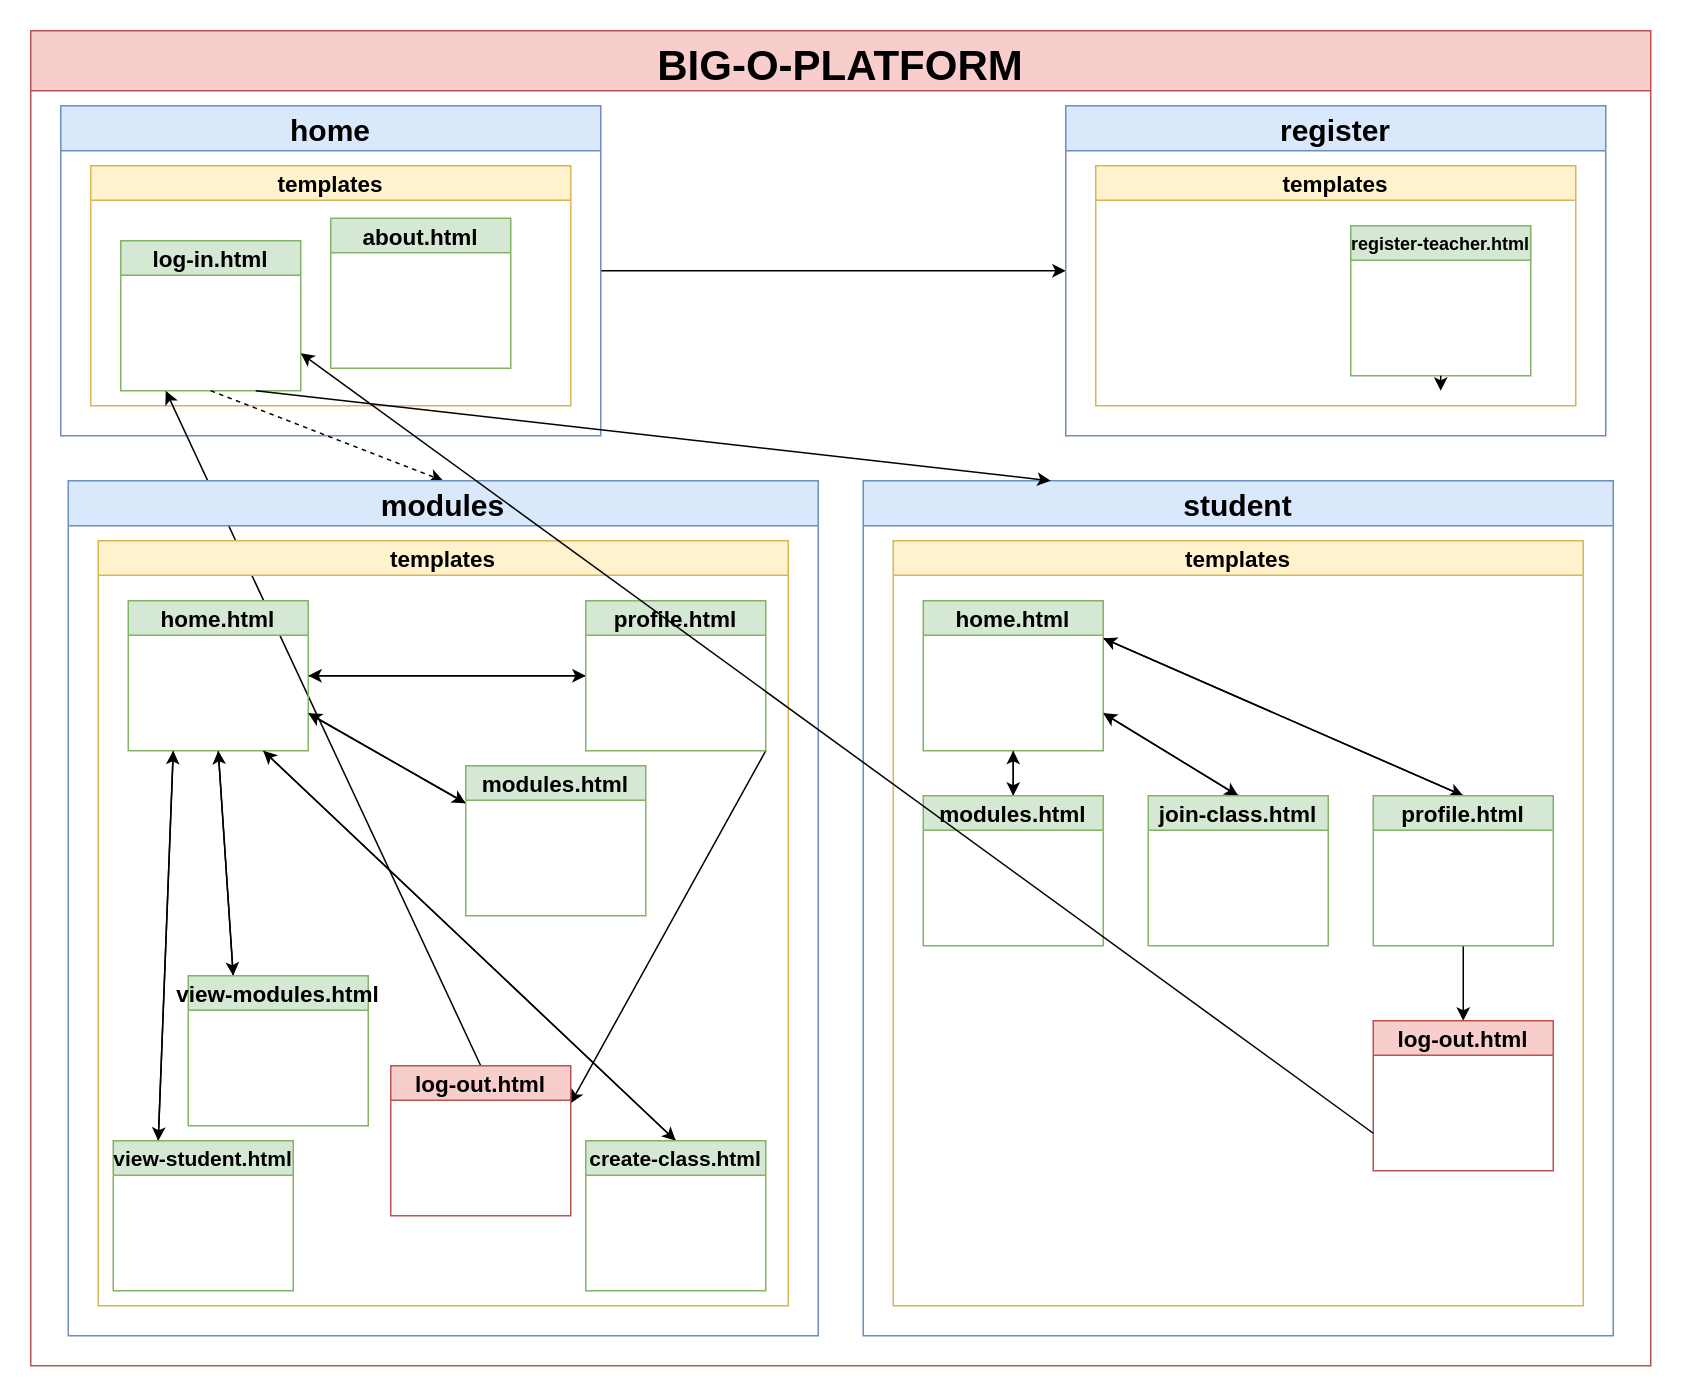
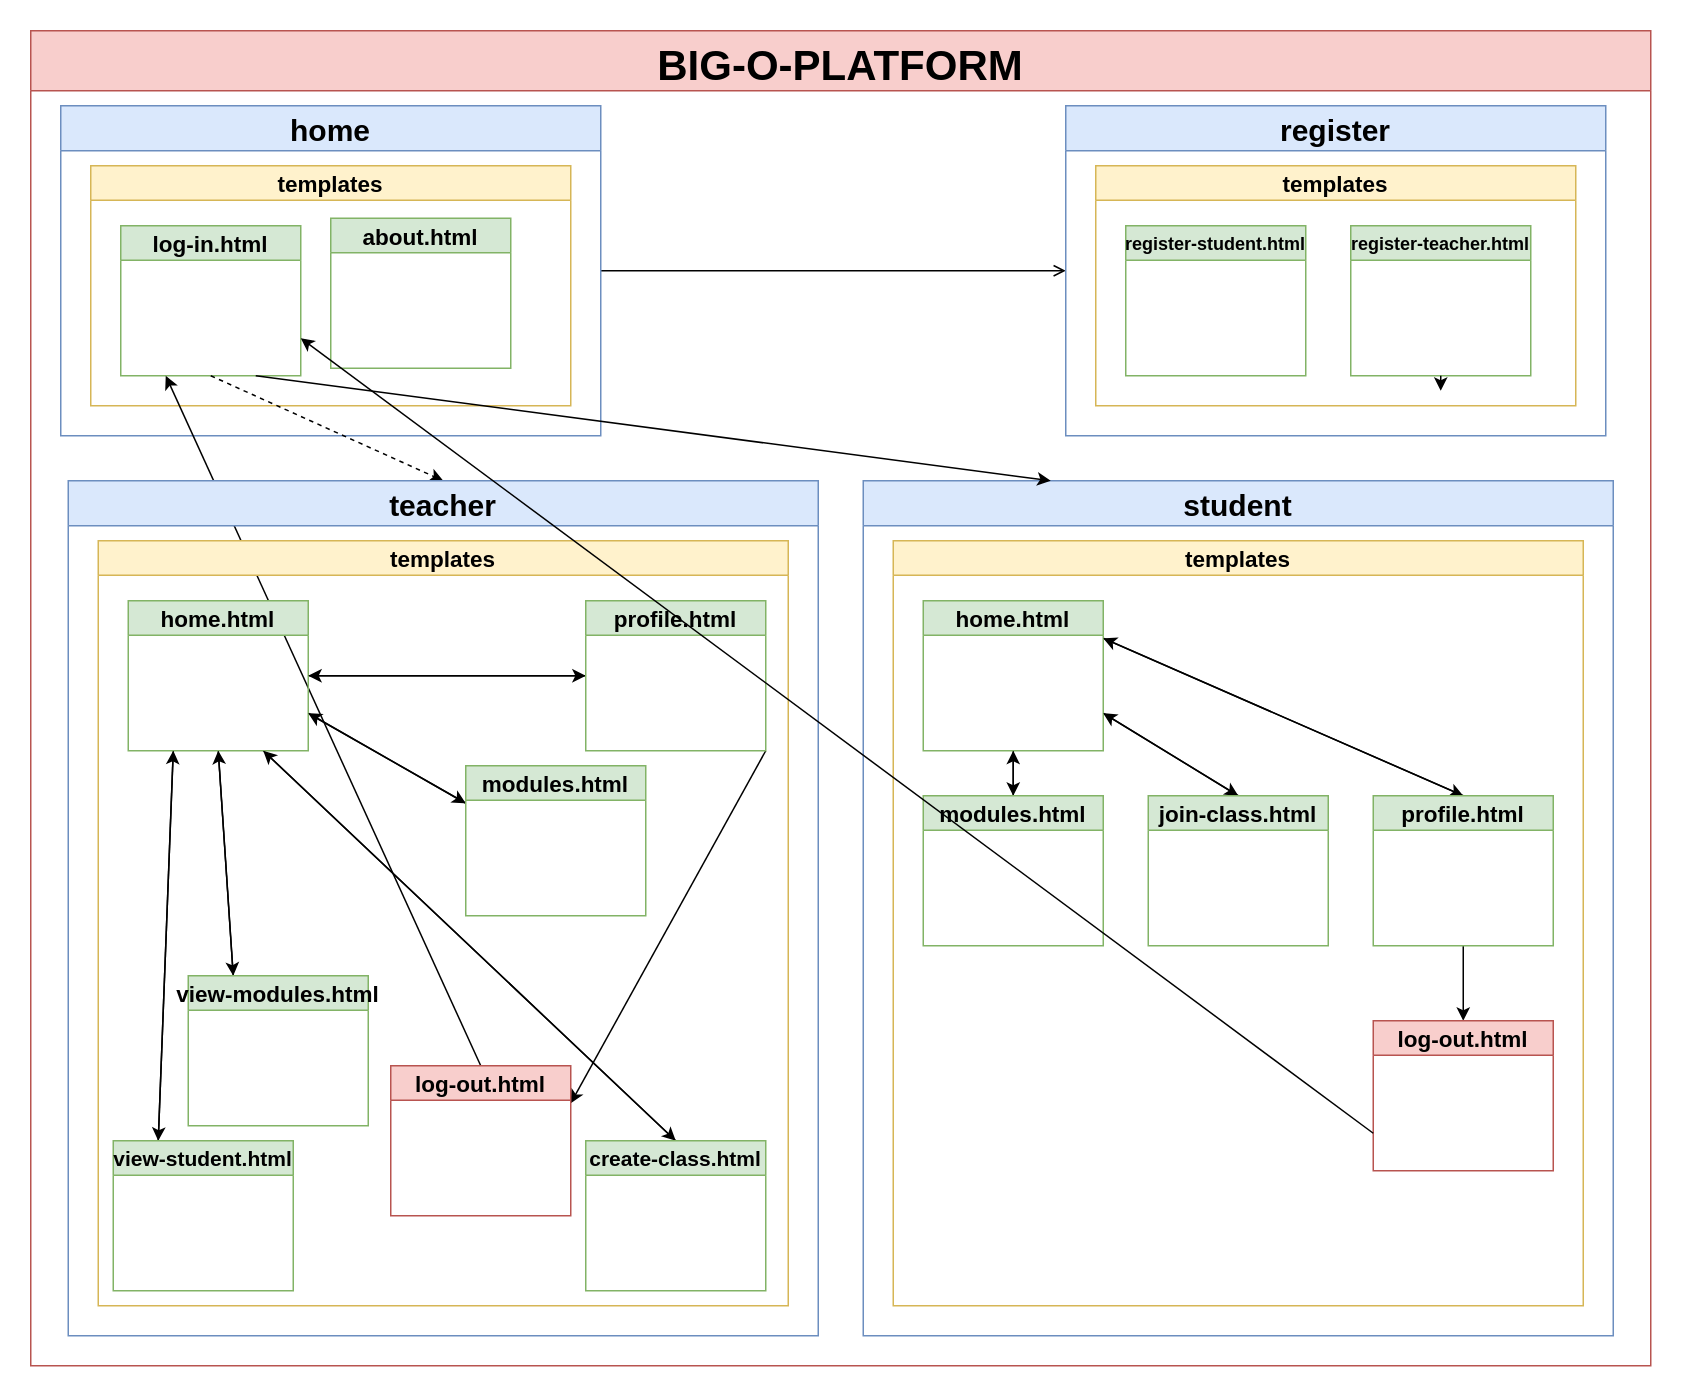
edge "home" -> "register": arrowhead classic -> open
node "register-student.html": added
node "log-in.html": moved (211, 316) -> (211, 301)
node "modules": label "modules" -> "teacher"
